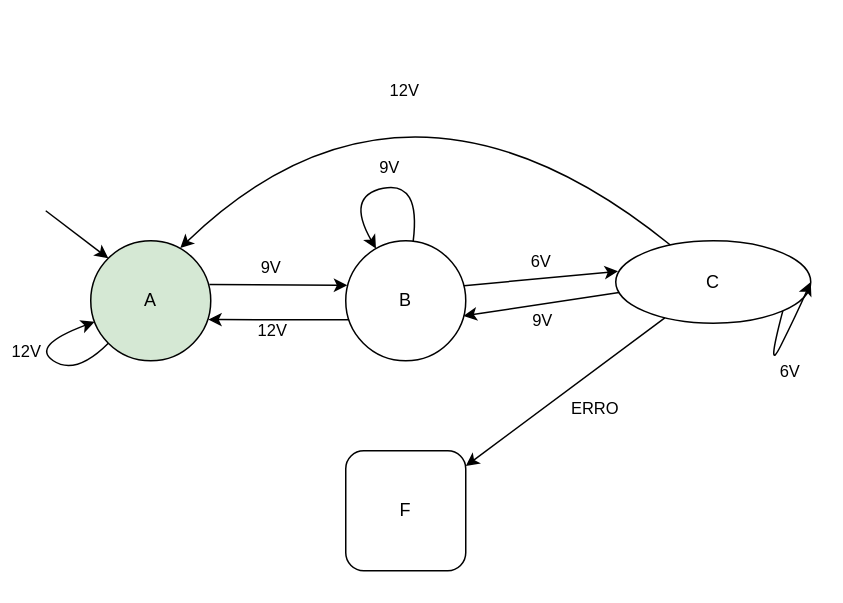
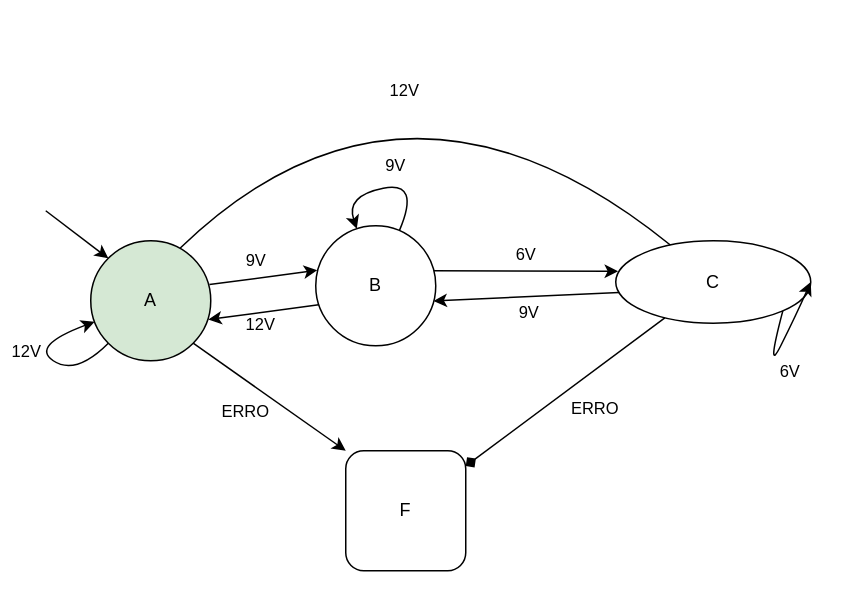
edge "C" -> "A": arrowhead classic -> none
node "B": moved (406, 301) -> (376, 286)
edge "A" -> "F": added, label "ERRO"
edge "C" -> "F": arrowhead classic -> diamond
